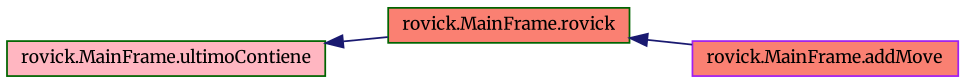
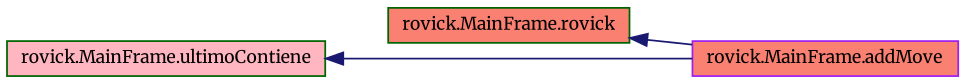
edge "rovick.MainFrame.rovick" -> "rovick.MainFrame.ultimoContiene": now "rovick.MainFrame.addMove" -> "rovick.MainFrame.ultimoContiene"
